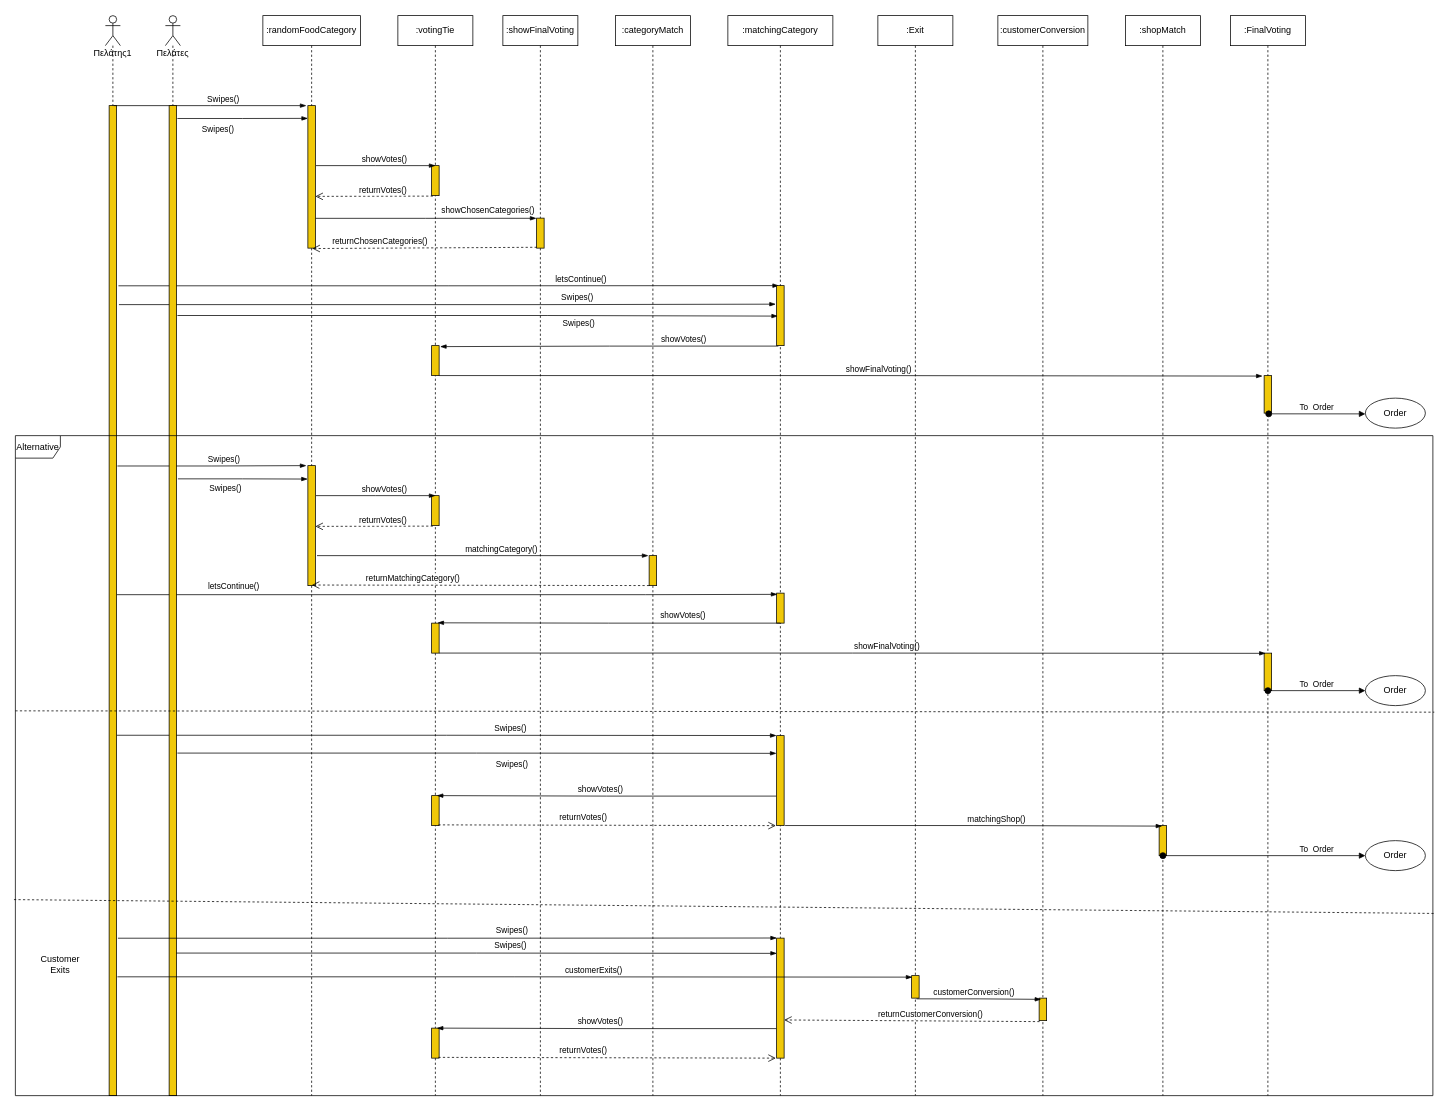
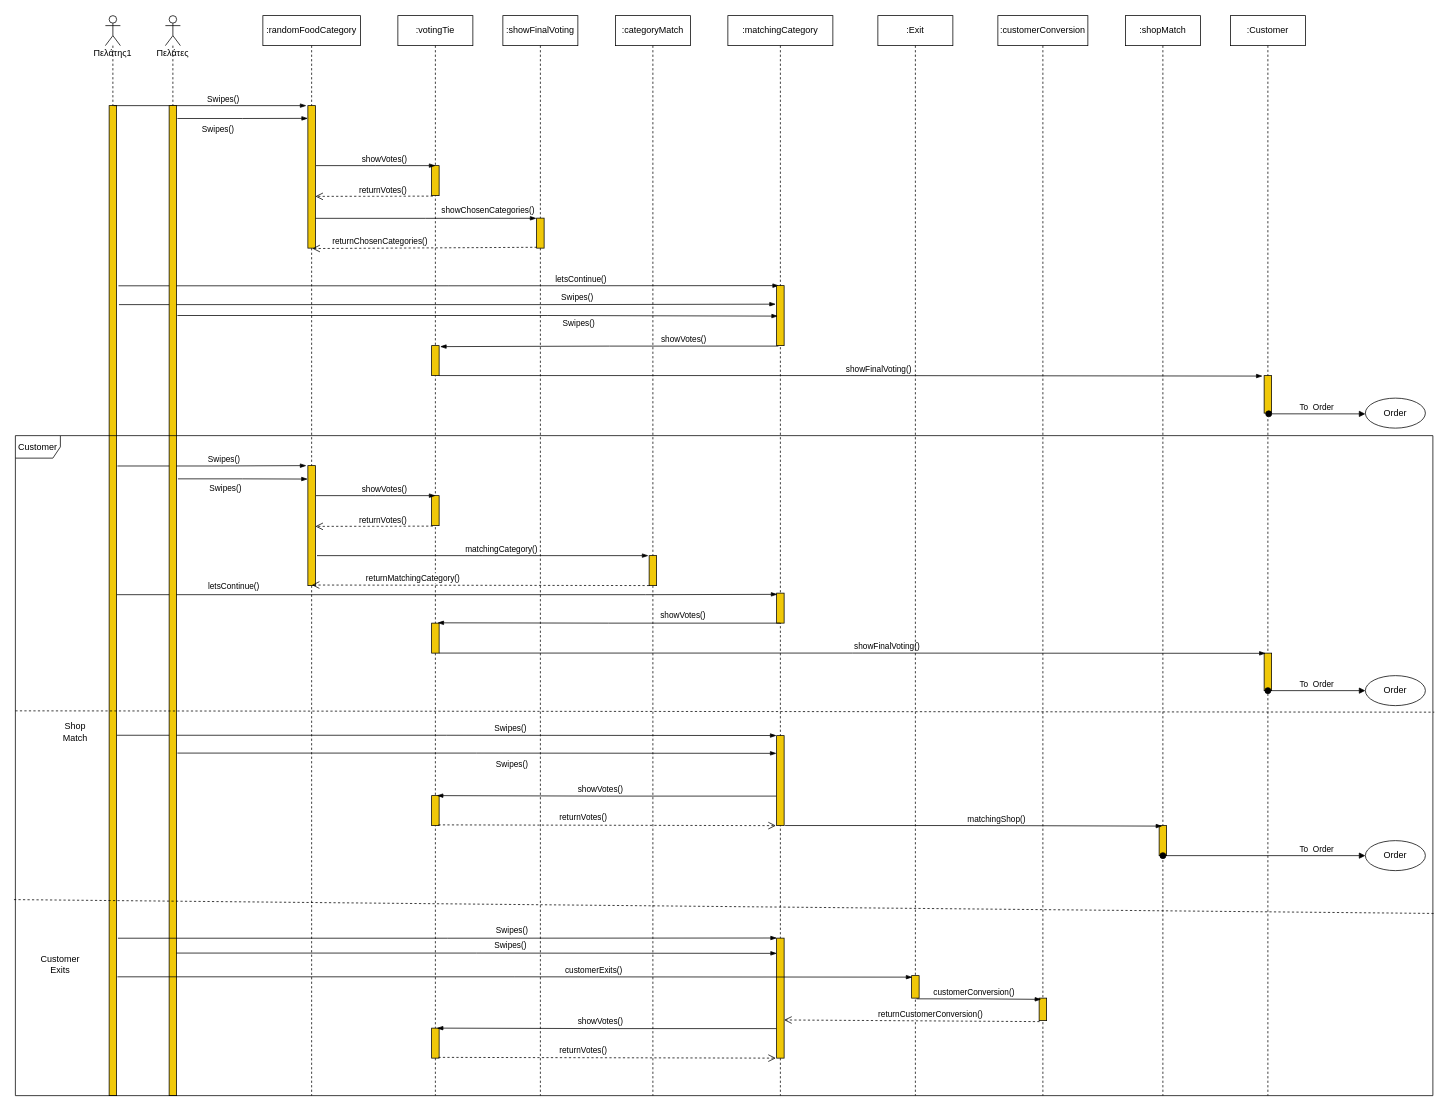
node ":FinalVoting": label ":FinalVoting" -> ":Customer"
node "Alternative": label "Alternative" -> "Customer"
node "Shop Match": added
